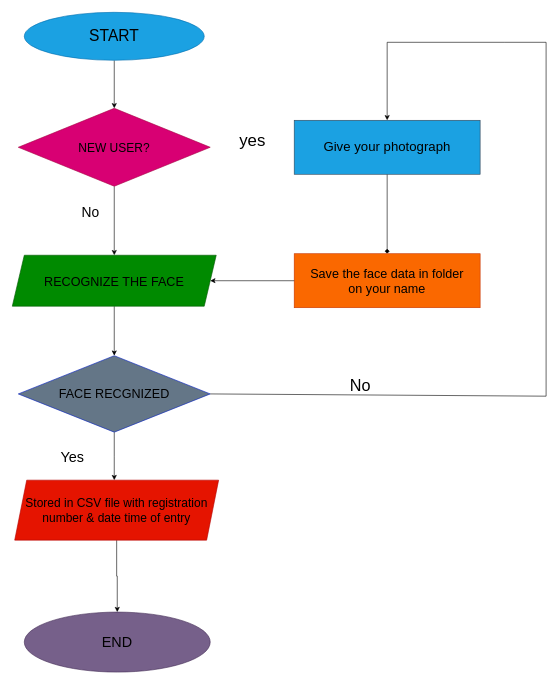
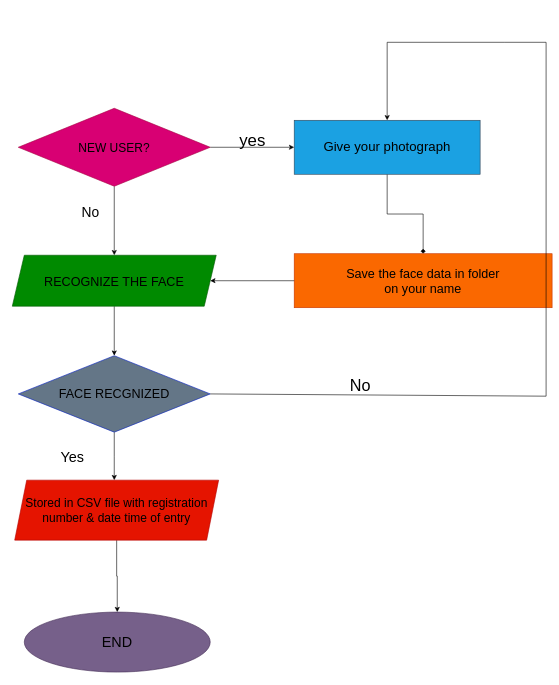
node "START": removed
edge "START" -> "NEW USER?": removed
edge "NEW USER?" -> "Give your photograph": added
node "Save the face data in folder on your name": size 186x54 -> 258x54
